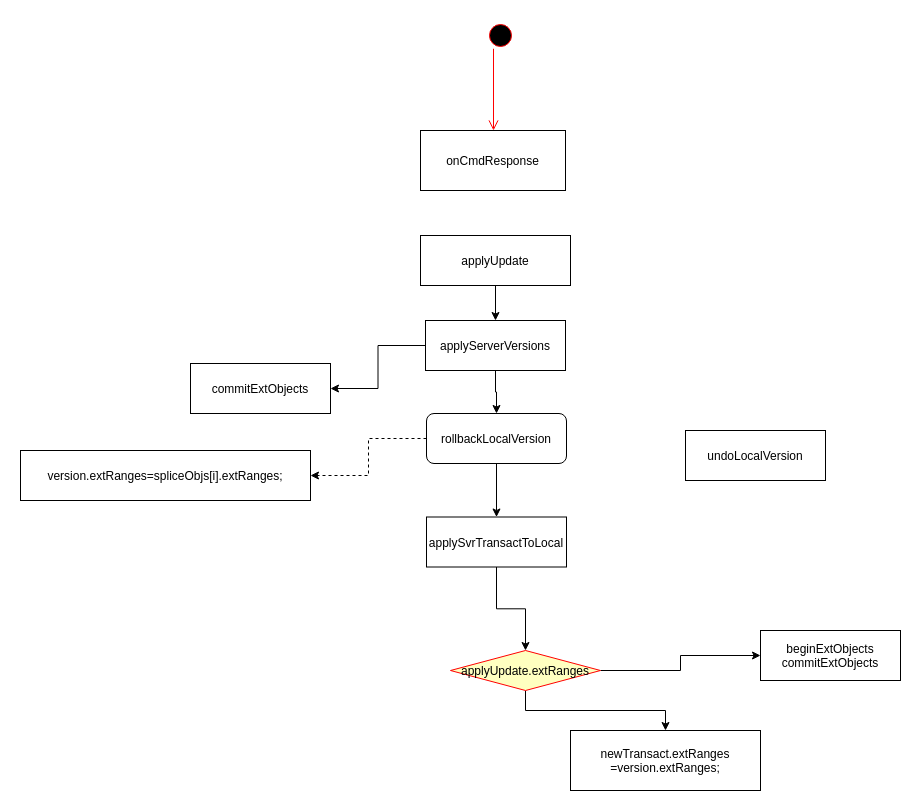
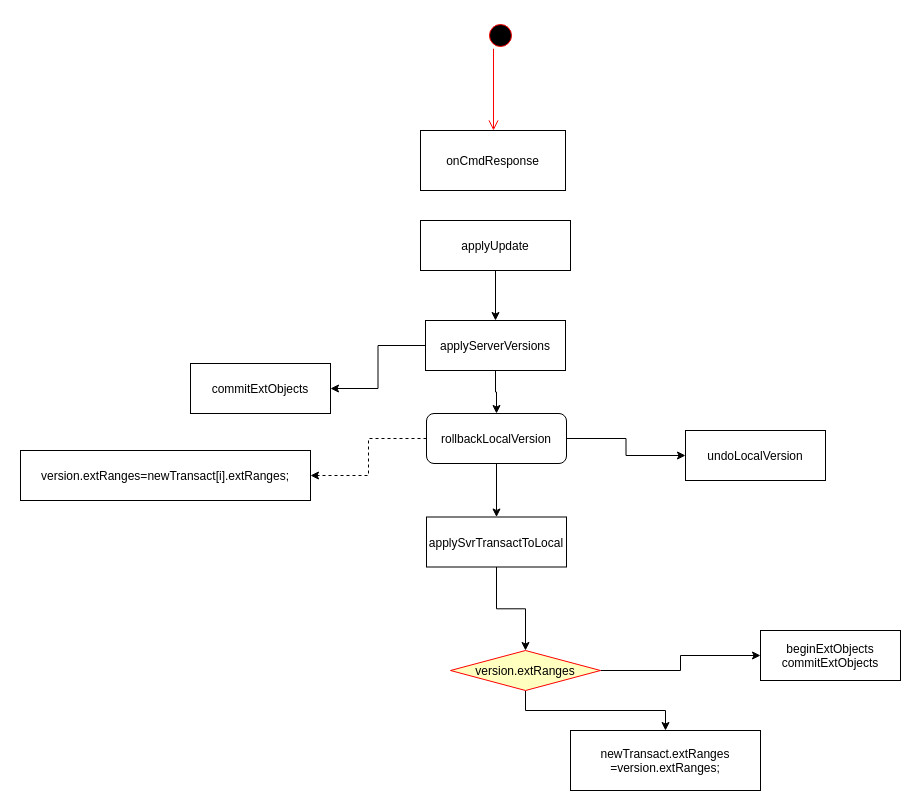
node "applyUpdate": moved (496, 261) -> (496, 246)
edge "rollbackLocalVersion" -> "undoLocalVersion": added
node "version.extRanges=spliceObjs[i].extRanges;": label "version.extRanges=spliceObjs[i].extRanges;" -> "version.extRanges=newTransact[i].extRanges;"
node "applyUpdate.extRanges": label "applyUpdate.extRanges" -> "version.extRanges"
